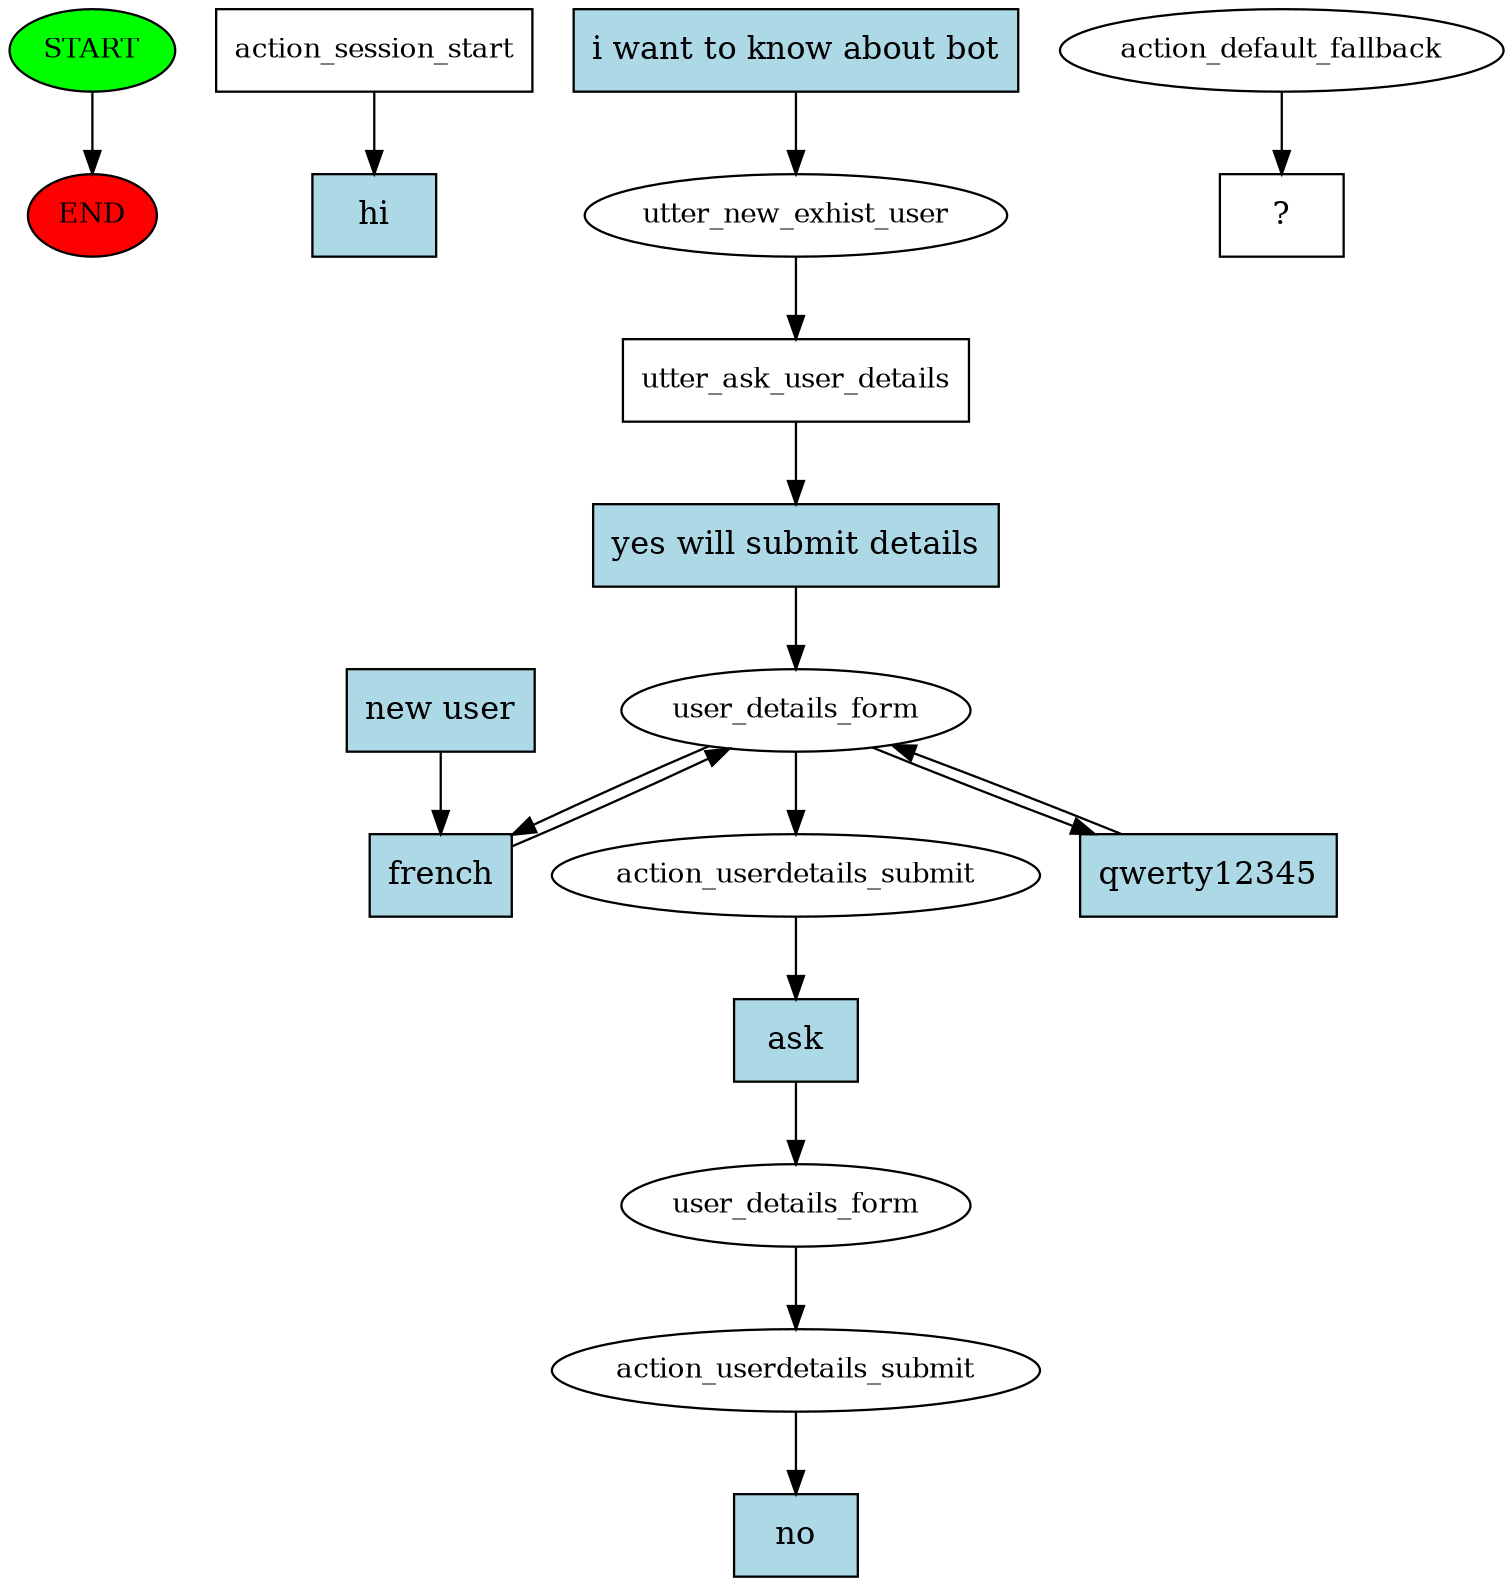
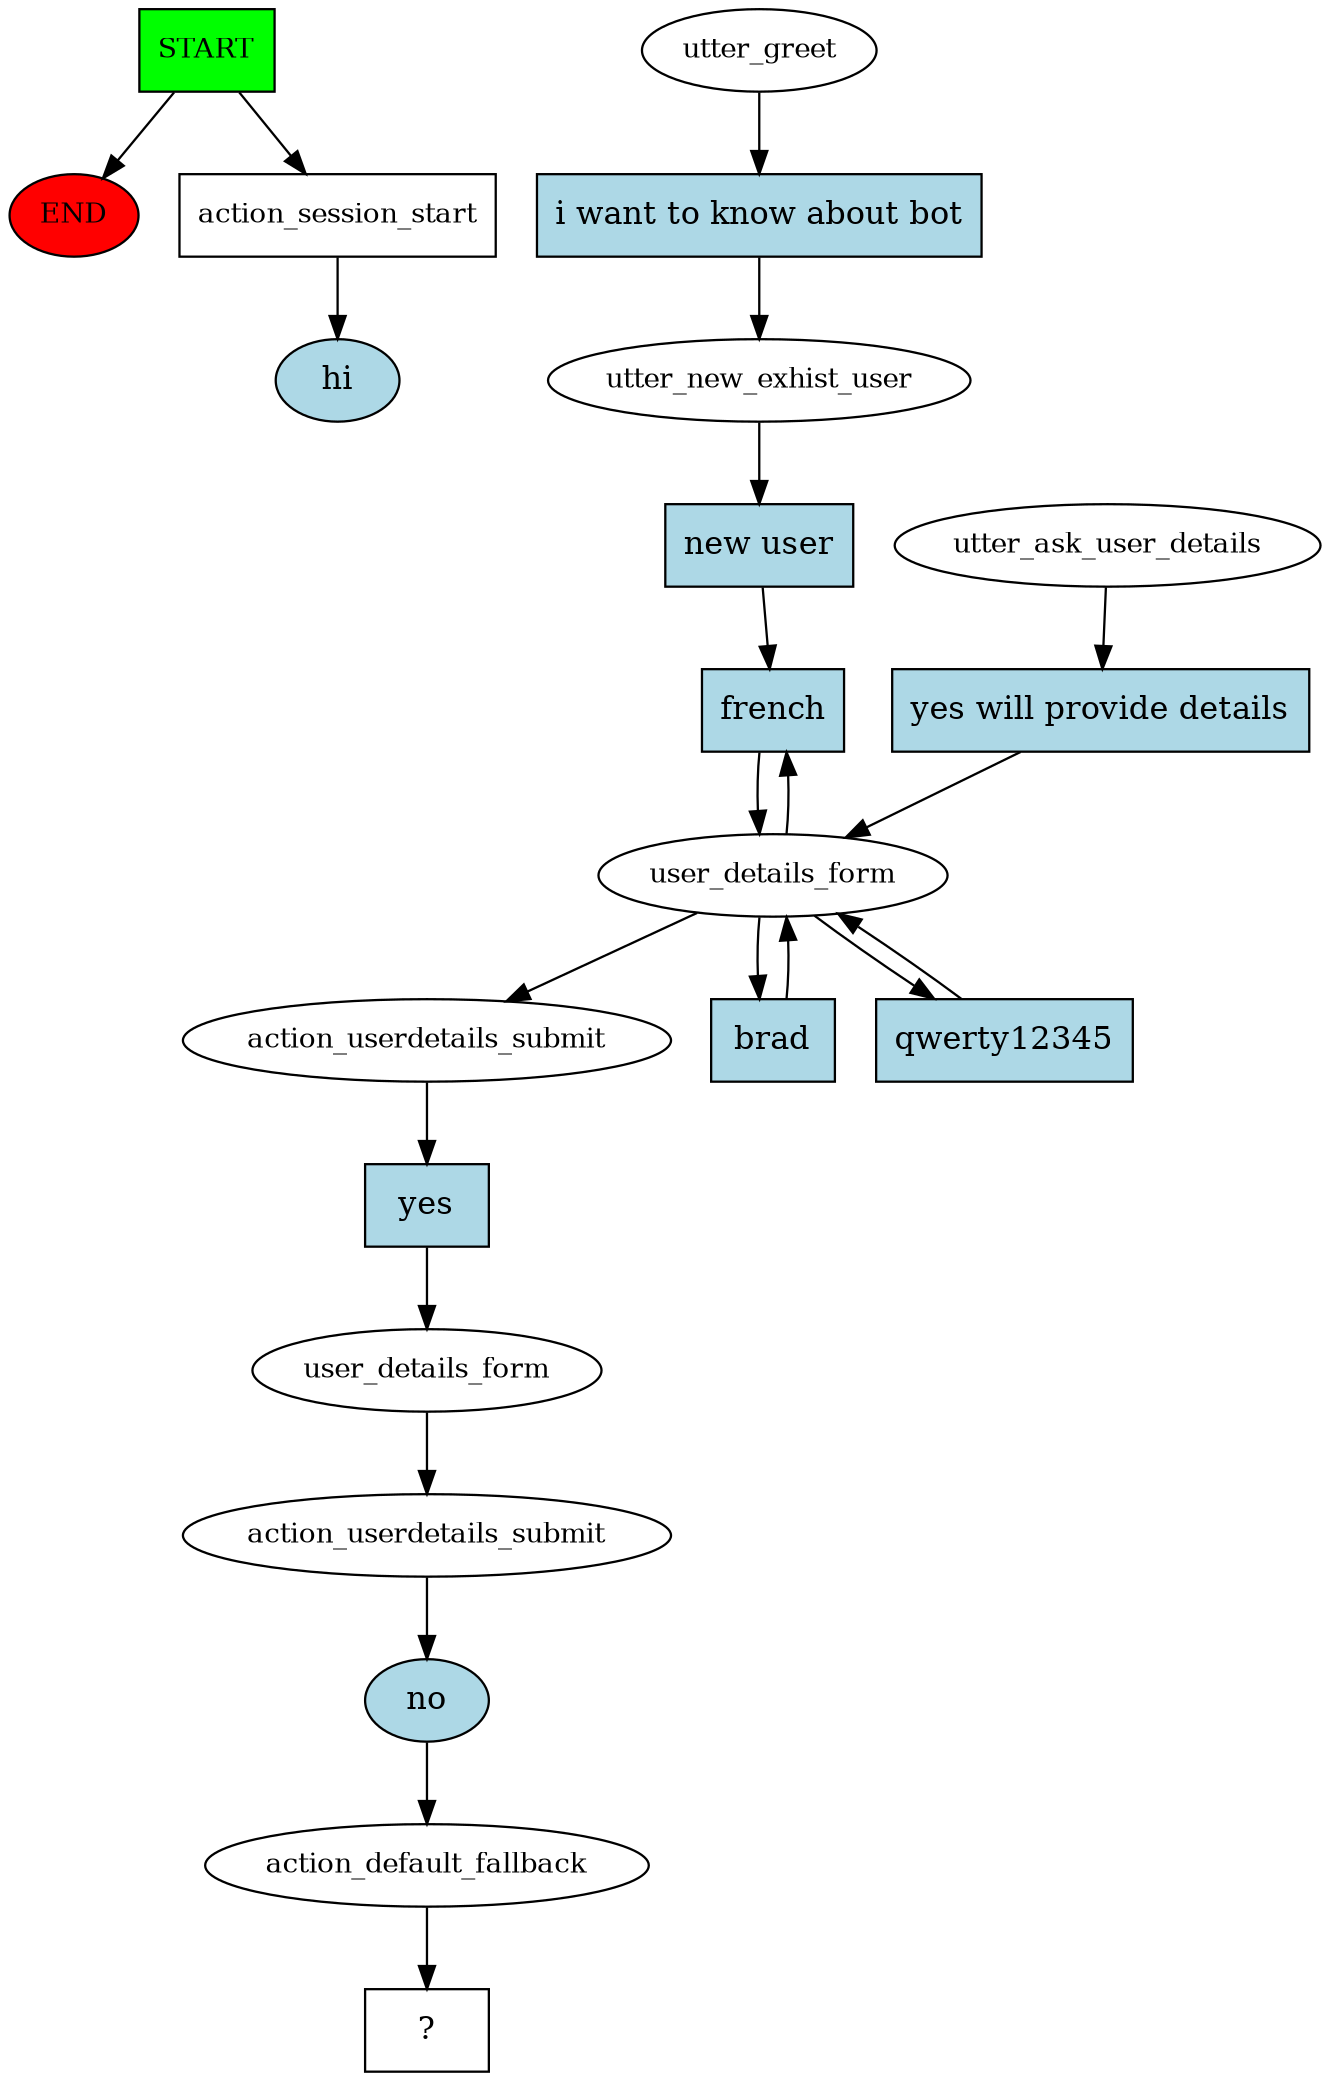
node "START": shape ellipse -> box
node "utter_greet": added
edge "START" -> "action_session_start": added
node "hi": shape box -> ellipse
edge "utter_new_exhist_user" -> "utter_ask_user_details": now "utter_new_exhist_user" -> "new user"
node "utter_ask_user_details": shape box -> ellipse
node "yes will submit details": label "yes will submit details" -> "yes will provide details"
node "brad": added
node "ask": label "ask" -> "yes"
node "no": shape box -> ellipse
edge "no" -> "action_default_fallback": added
